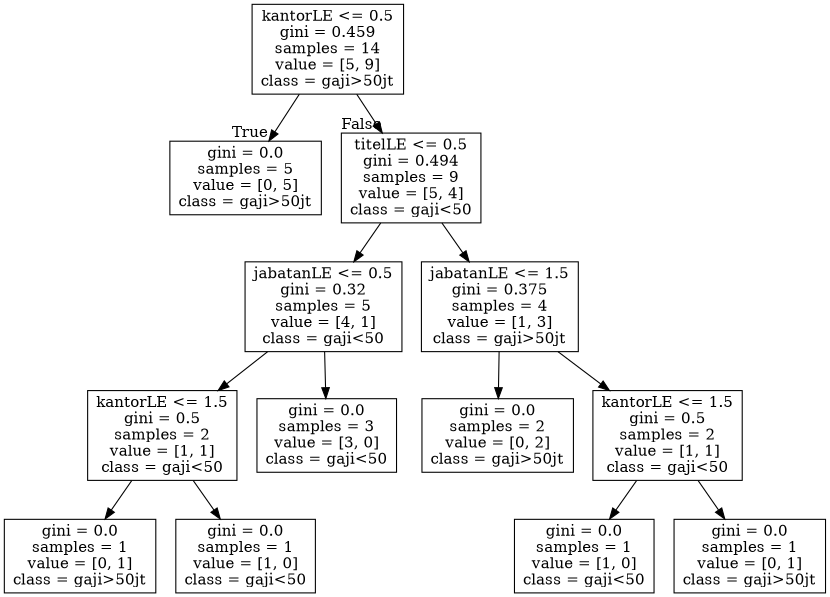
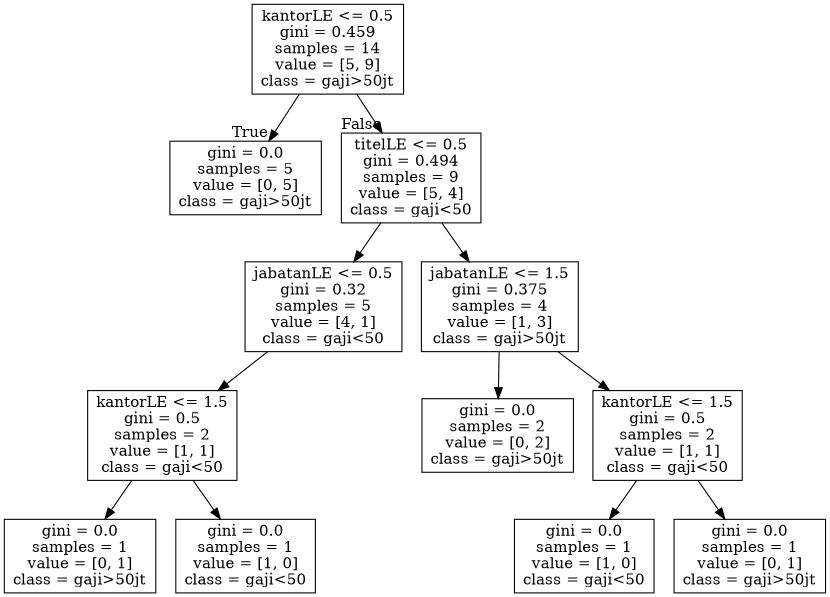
node "gini = 0.0 samples = 3 value = [3, 0] class = gaji<50": removed
